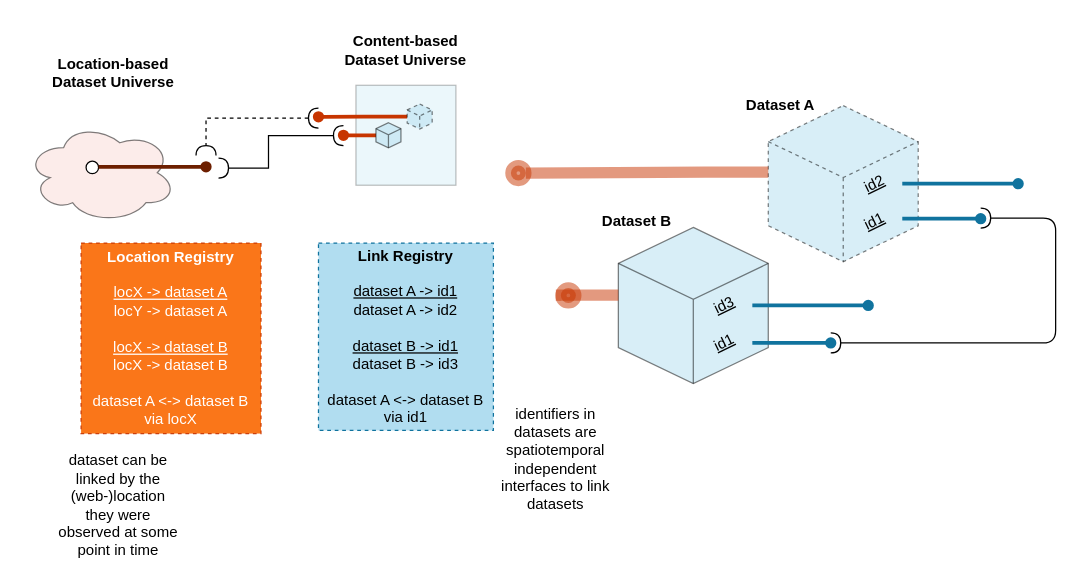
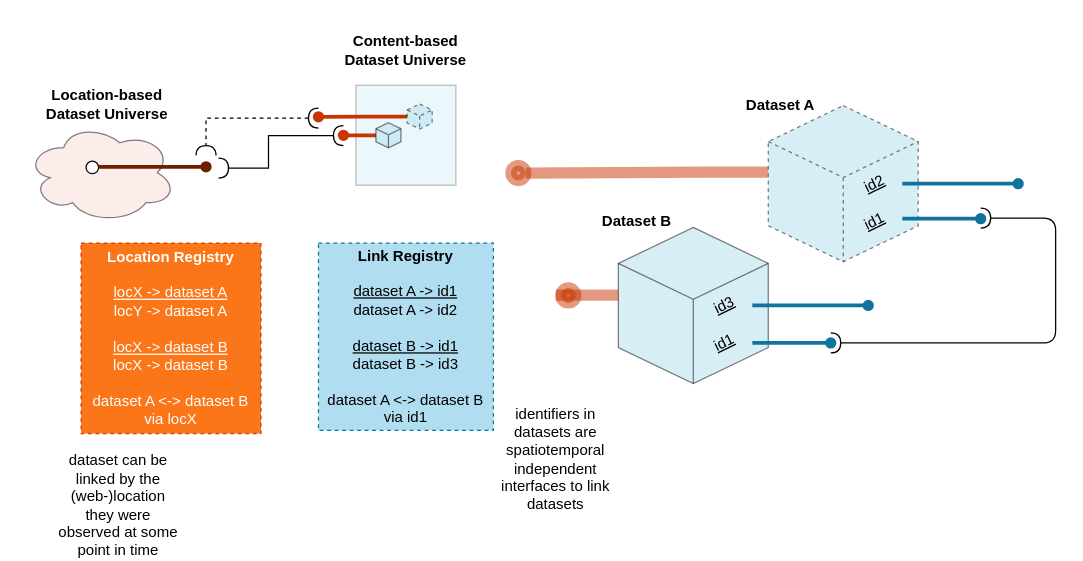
node "Location-based Dataset Universe": moved (113, 73) -> (107, 104)
